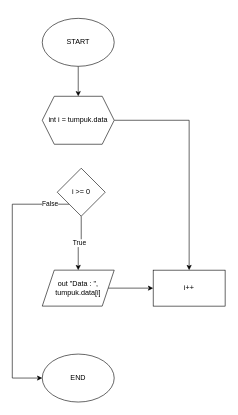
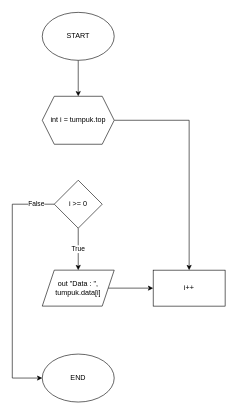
node "START": moved (78, 42) -> (78, 36)
node "int i = tumpuk.data": label "int i = tumpuk.data" -> "int i = tumpuk.top"
node "i >= 0": moved (81, 192) -> (78, 204)
